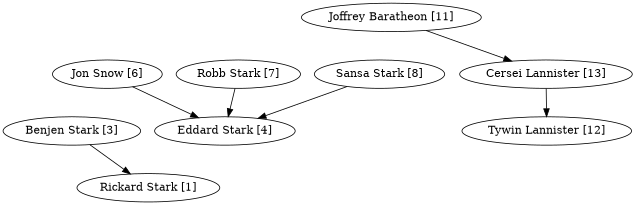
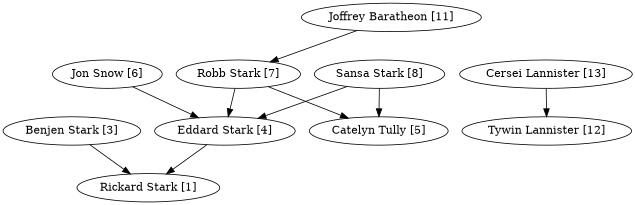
edge "Joffrey Baratheon [11]" -> "Cersei Lannister [13]": now "Joffrey Baratheon [11]" -> "Robb Stark [7]"
node "Catelyn Tully [5]": added
edge "Eddard Stark [4]" -> "Rickard Stark [1]": added
